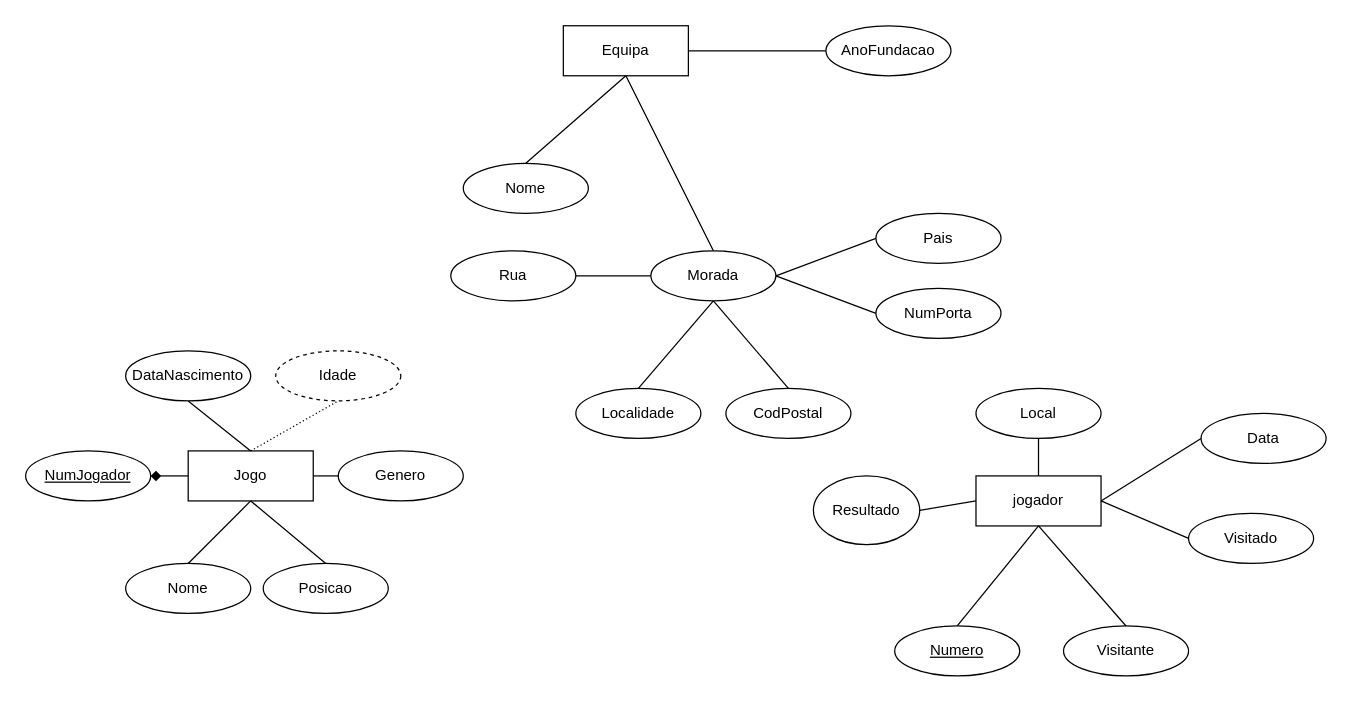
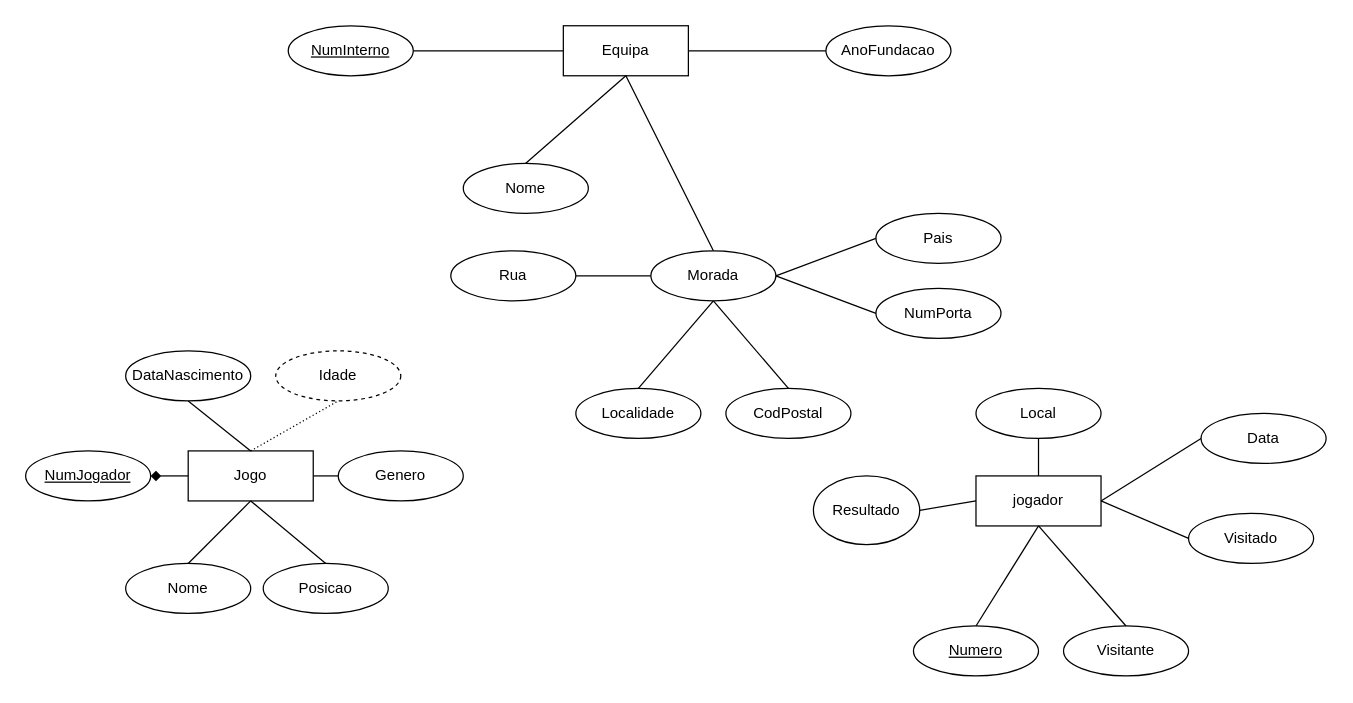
node "NumInterno": added
edge "NumInterno" -- "Equipa": added
node "Numero": moved (957, 651) -> (976, 651)
